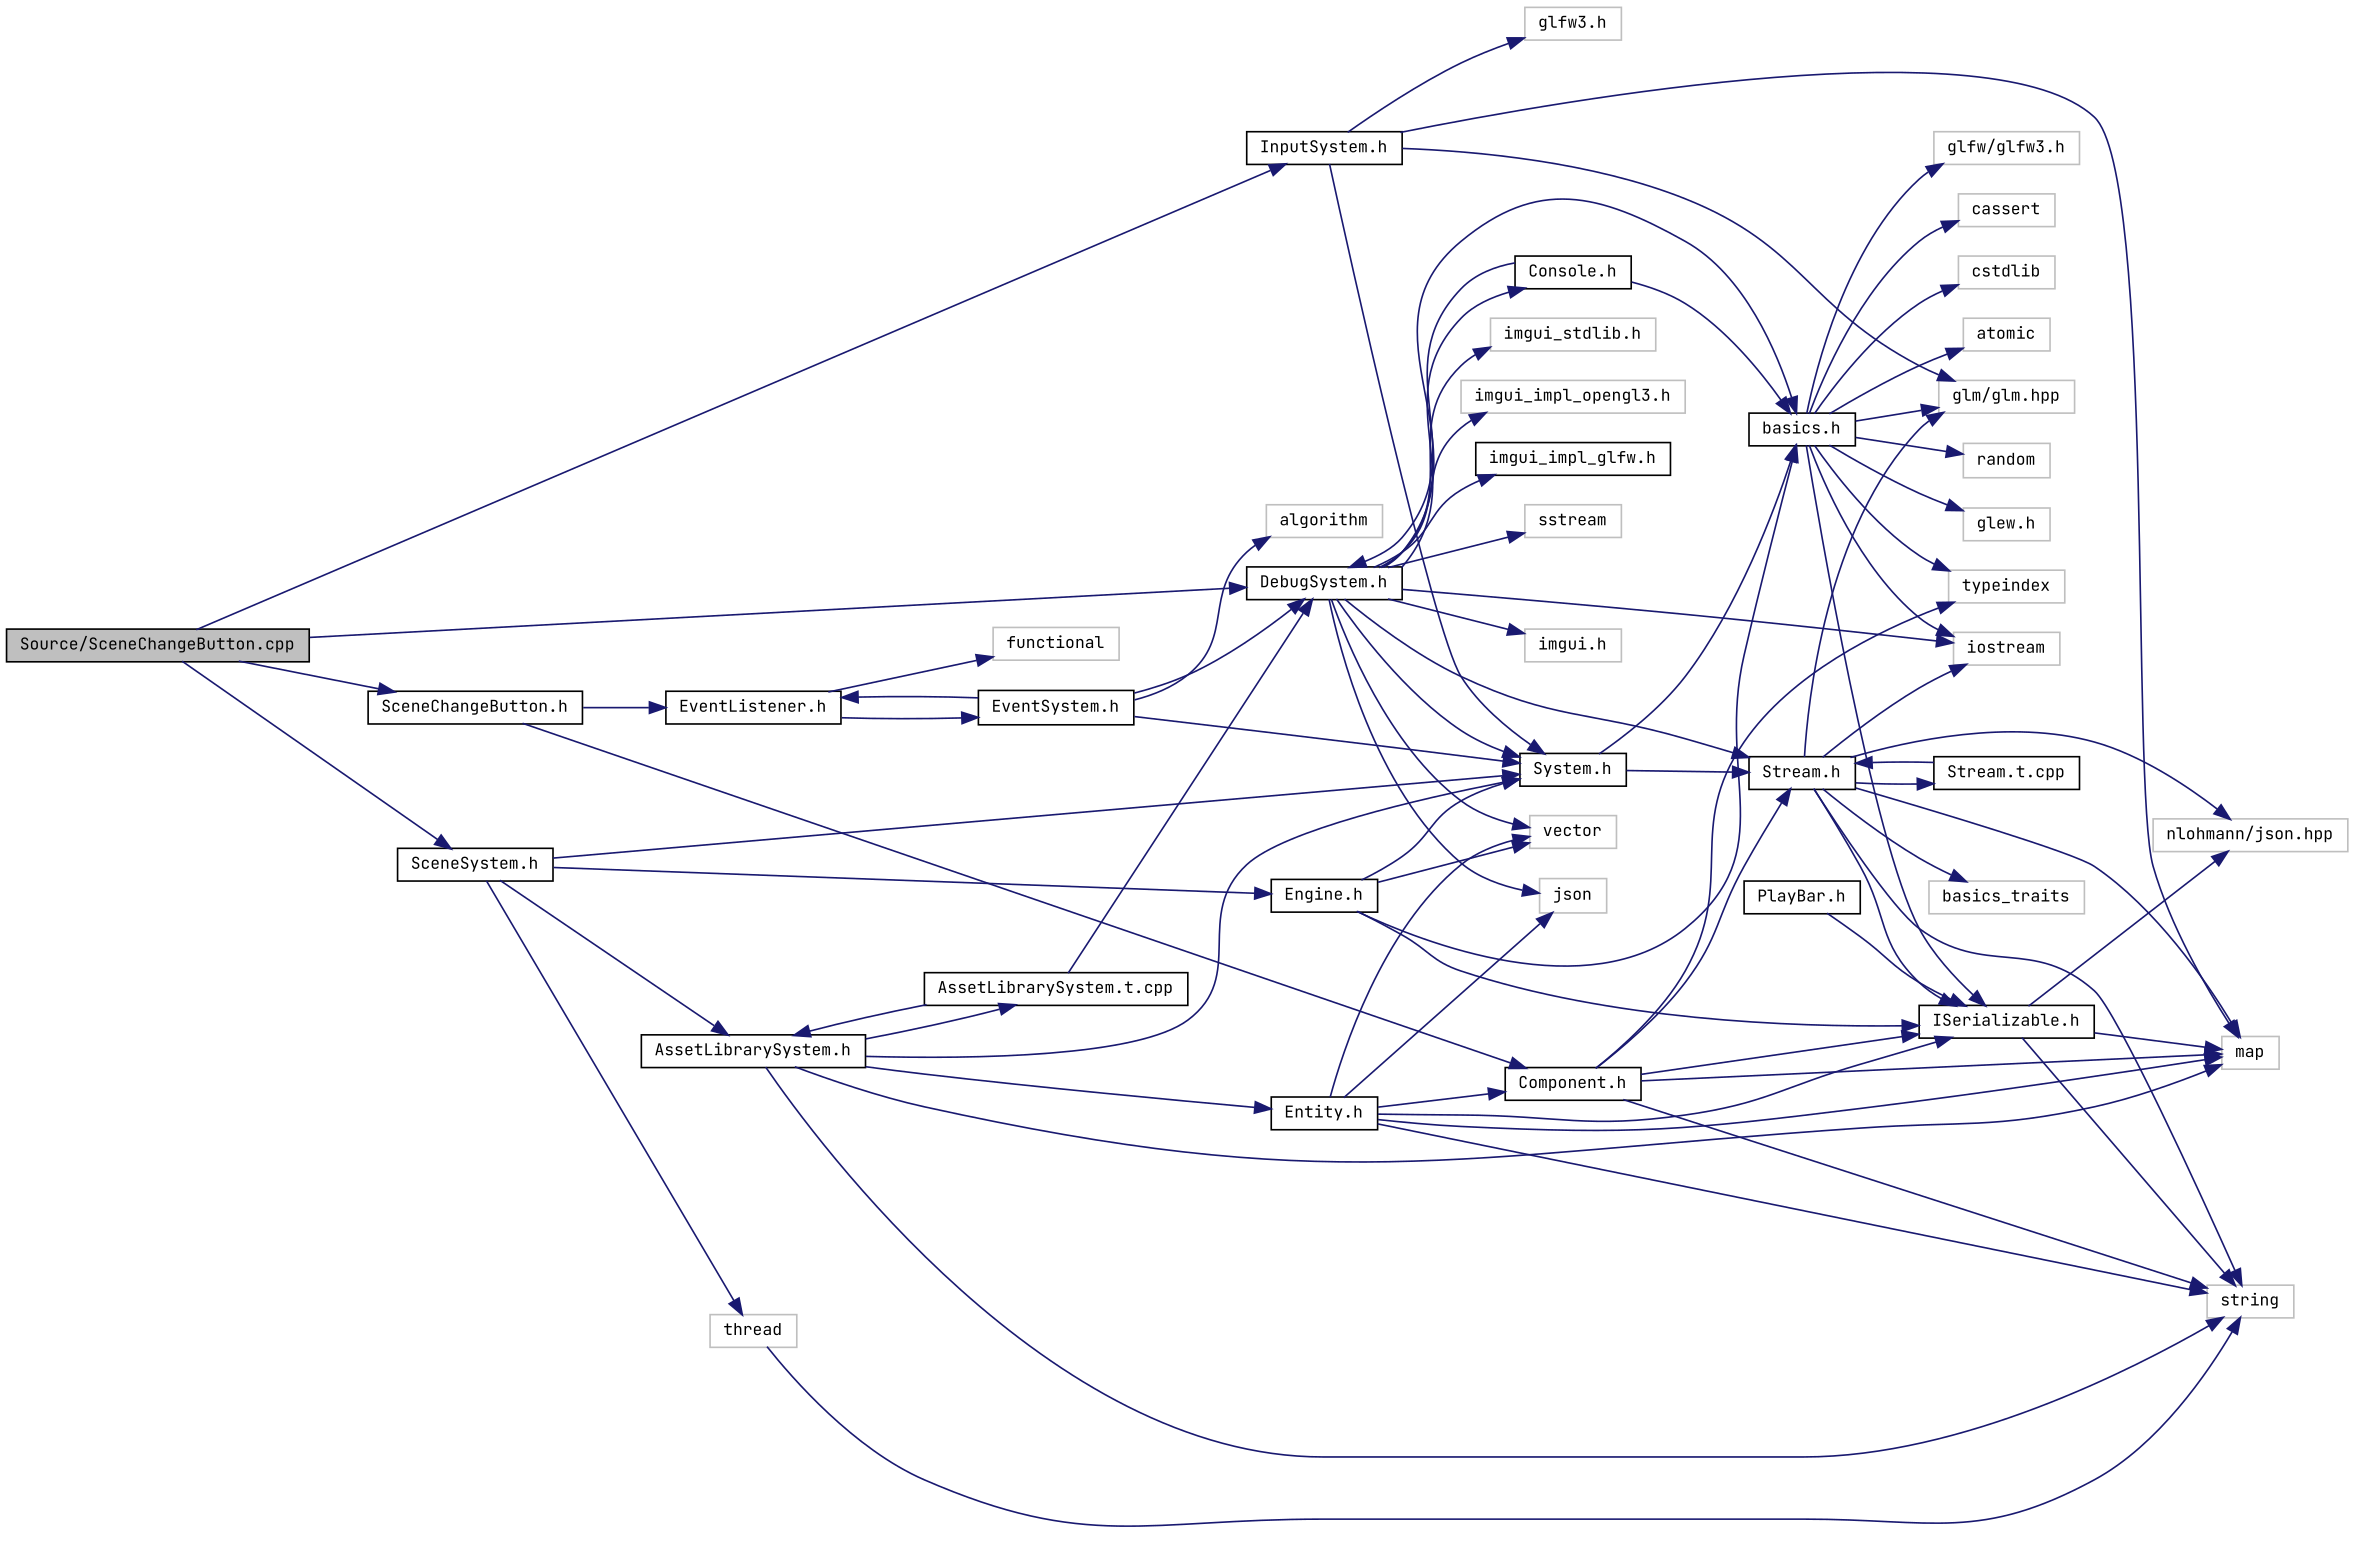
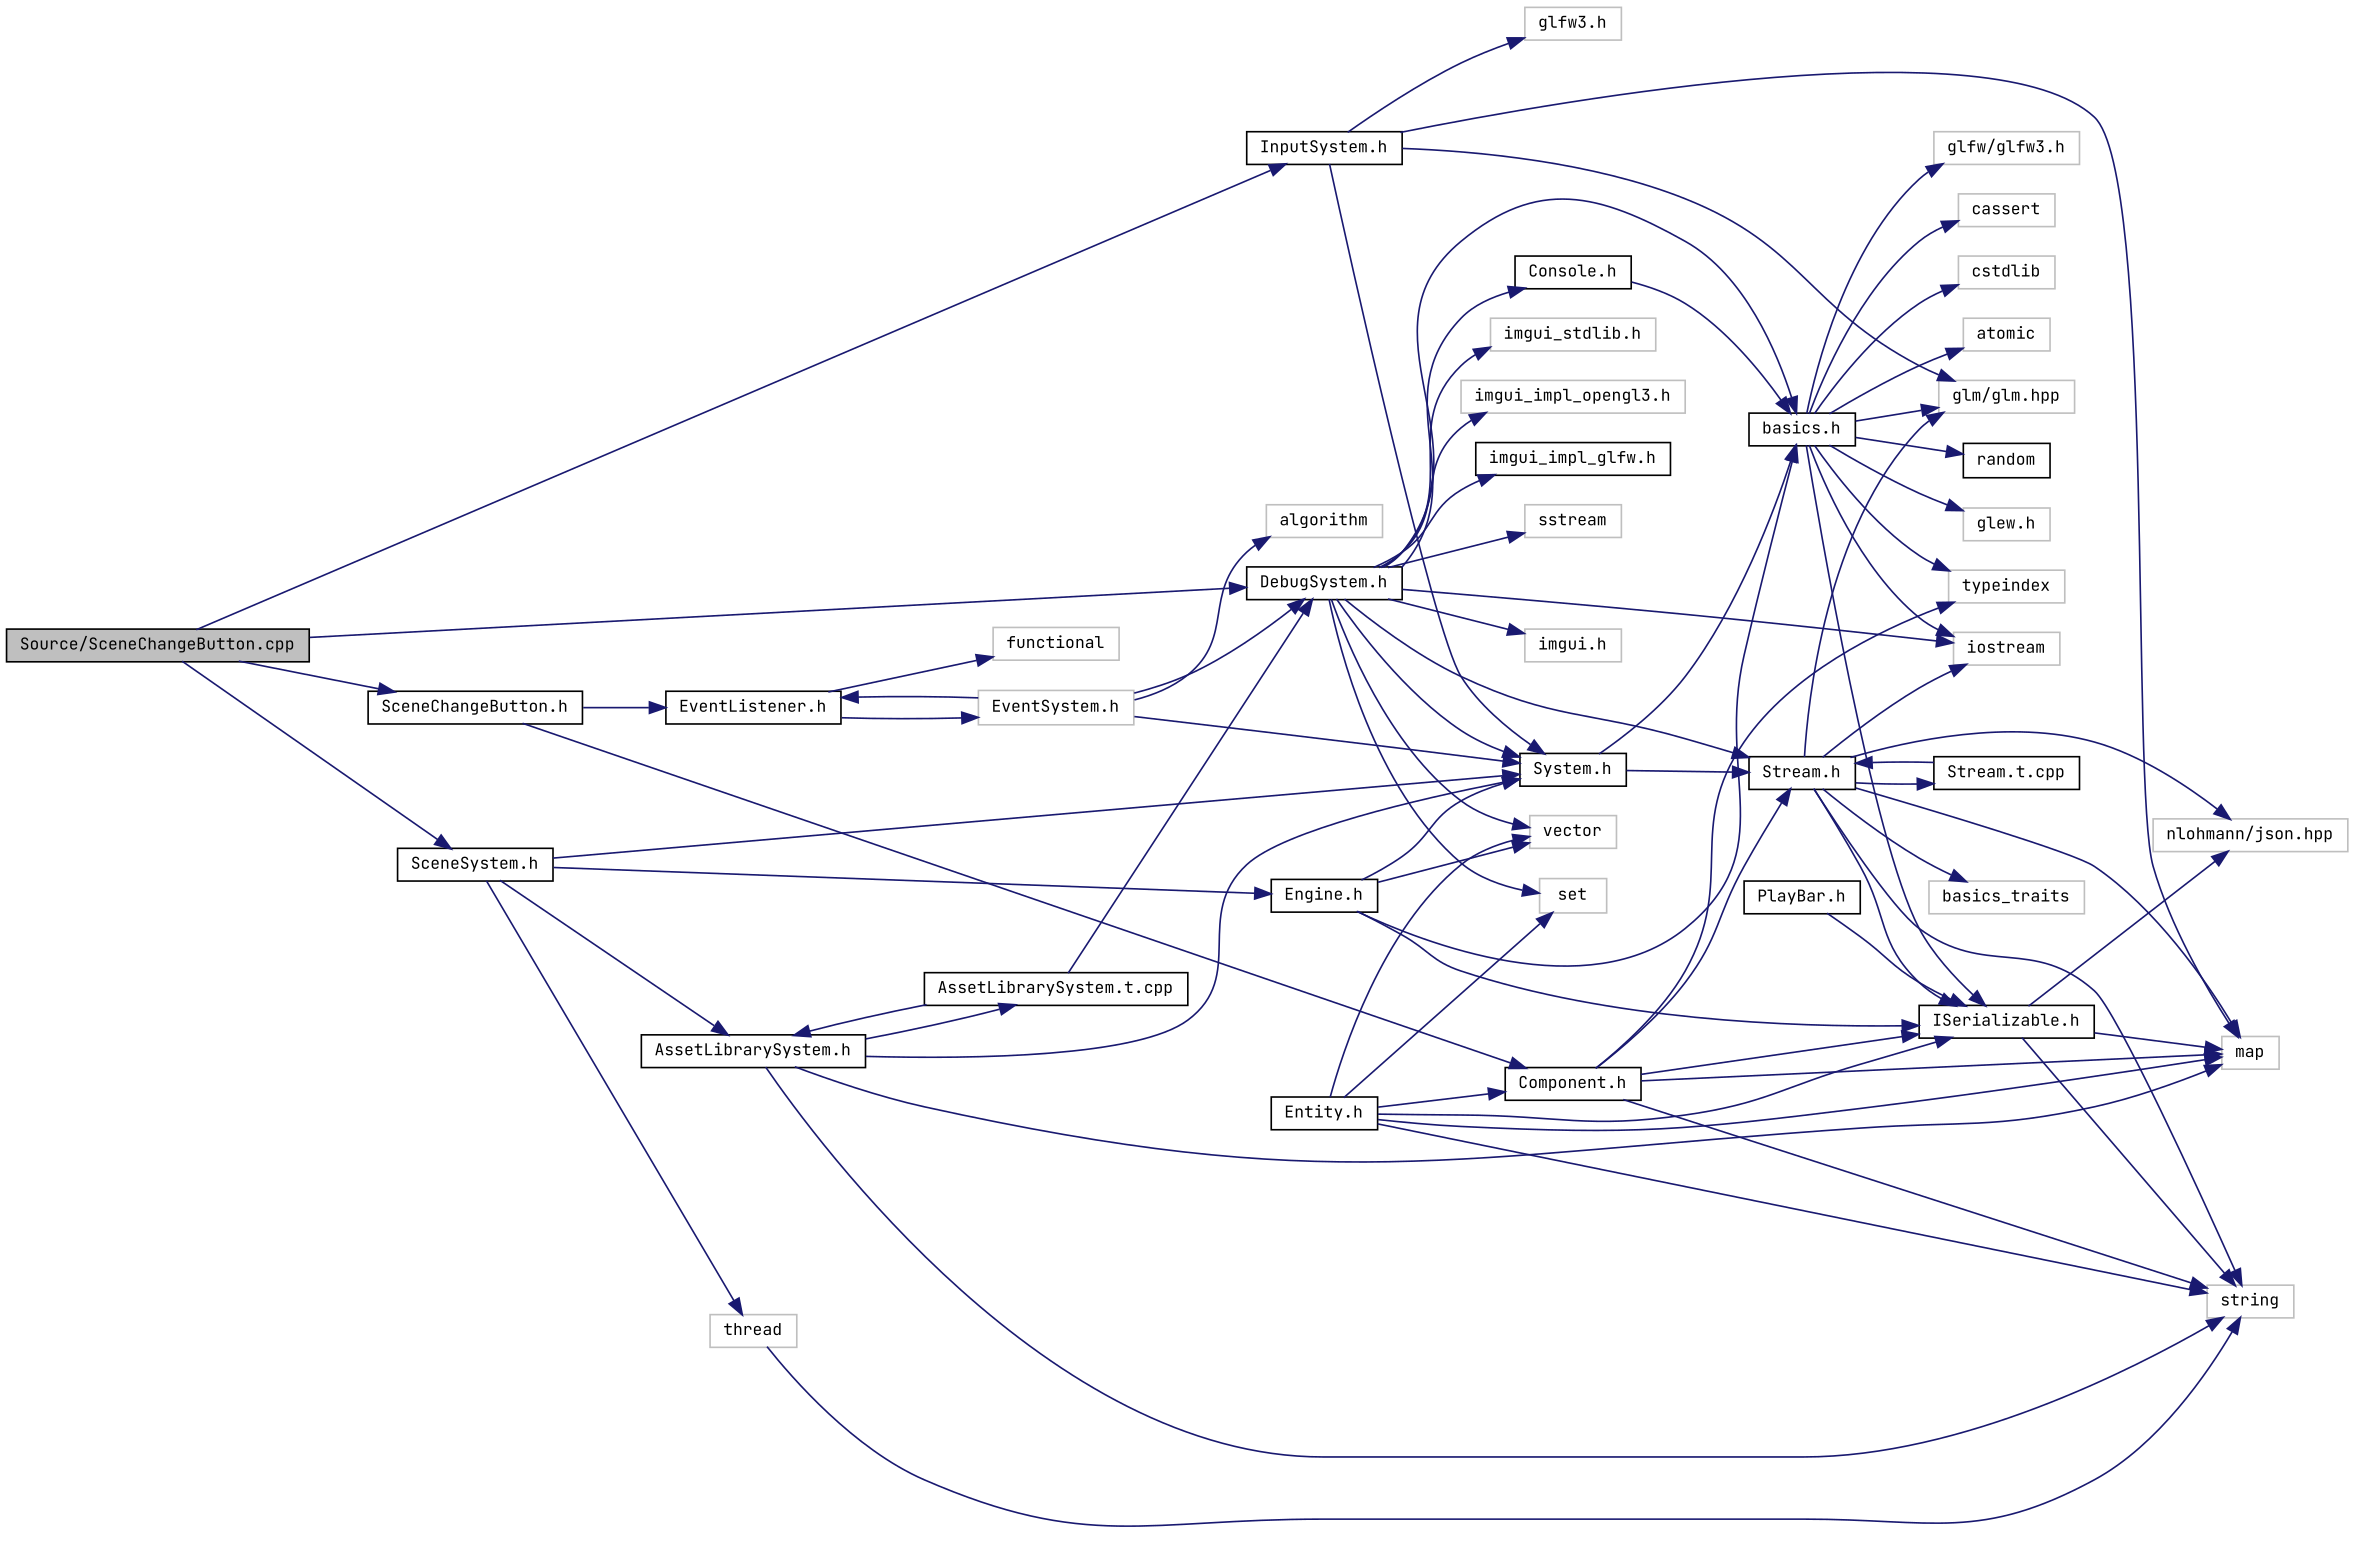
edge "Console.h" -> "DebugSystem.h": removed
node "random": color grey75 -> black
node "EventSystem.h": color black -> grey75
node "json": label "json" -> "set"
edge "AssetLibrarySystem.h" -> "Entity.h": removed
